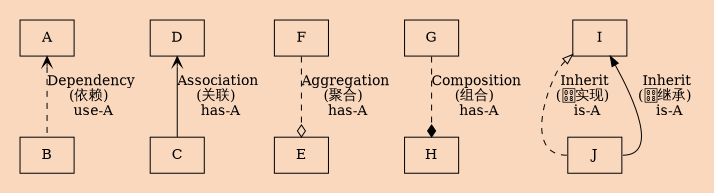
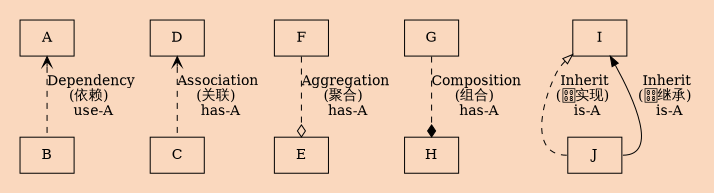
edge "C" -> "D": style solid -> dashed
